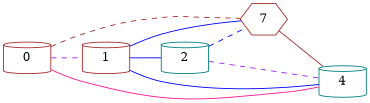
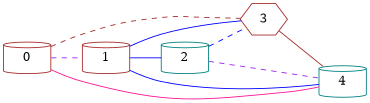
node "7": label "7" -> "3"
